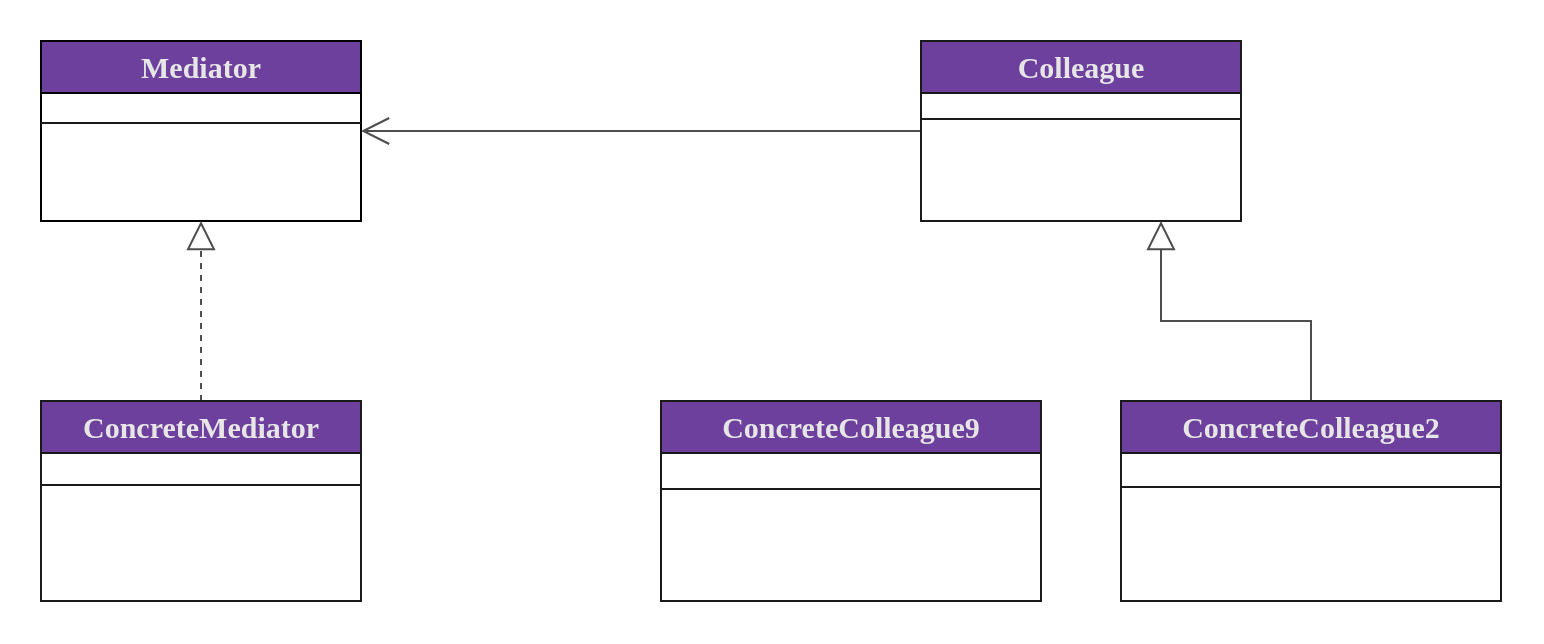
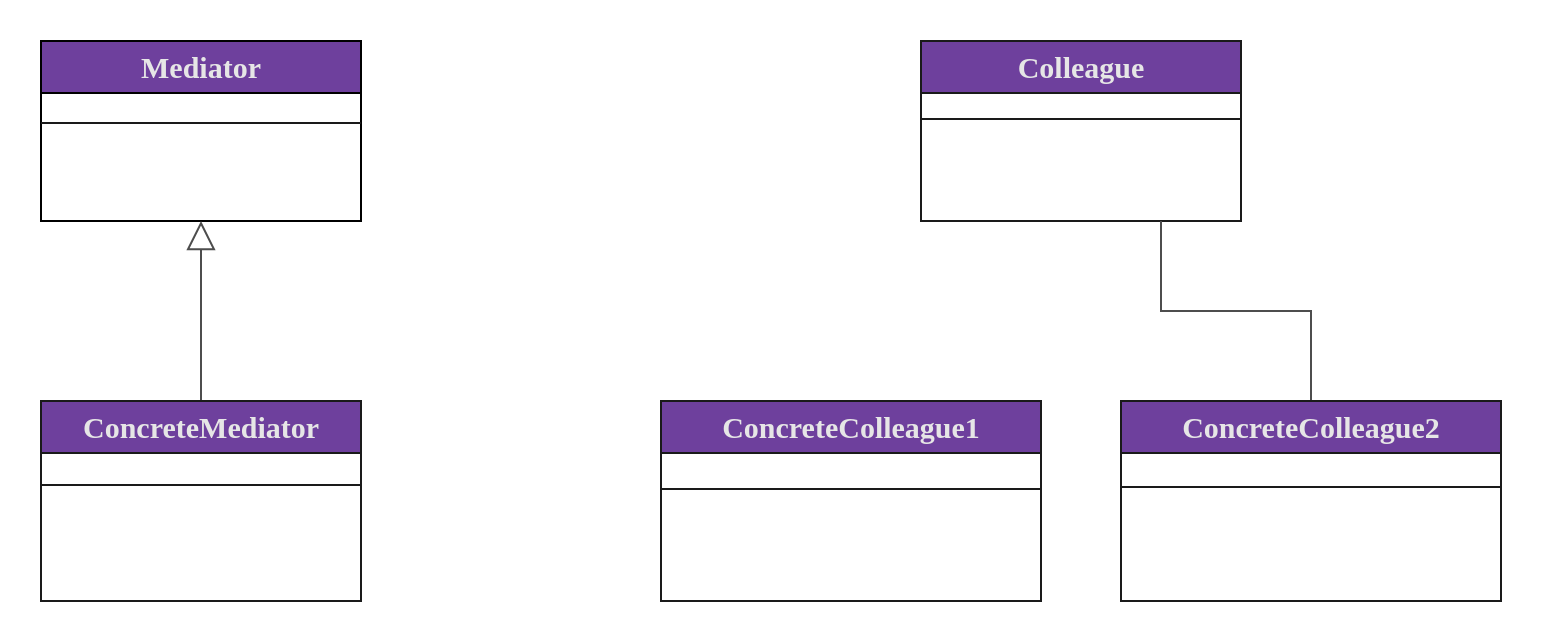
edge "Colleague" -> "Mediator": removed
edge "ConcreteColleague2" -> "Colleague": arrowhead block -> none
edge "ConcreteMediator" -> "Mediator": style dashed -> solid
node "ConcreteColleague9": label "ConcreteColleague9" -> "ConcreteColleague1"
